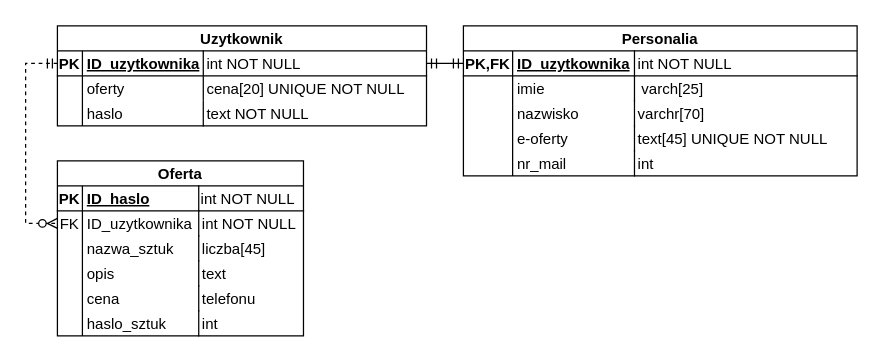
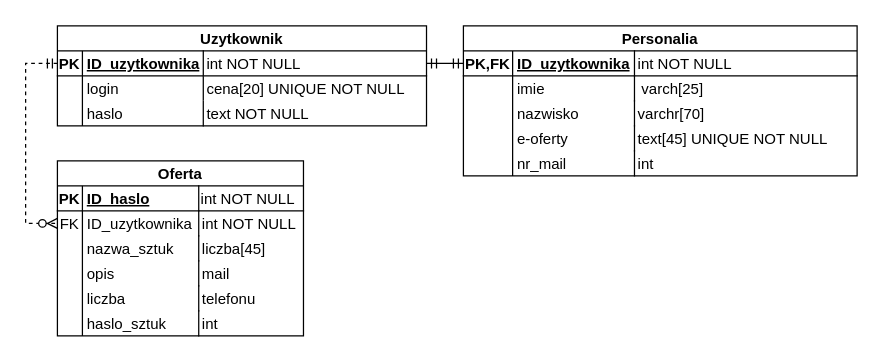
node "oferty": label "oferty" -> "login"
node "text": label "text" -> "mail"
node "cena": label "cena" -> "liczba"
